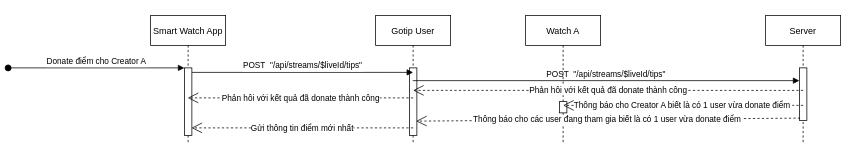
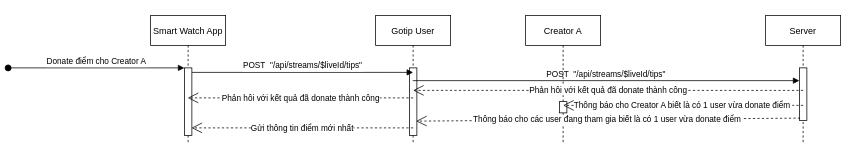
node "Watch A": label "Watch A" -> "Creator A"
